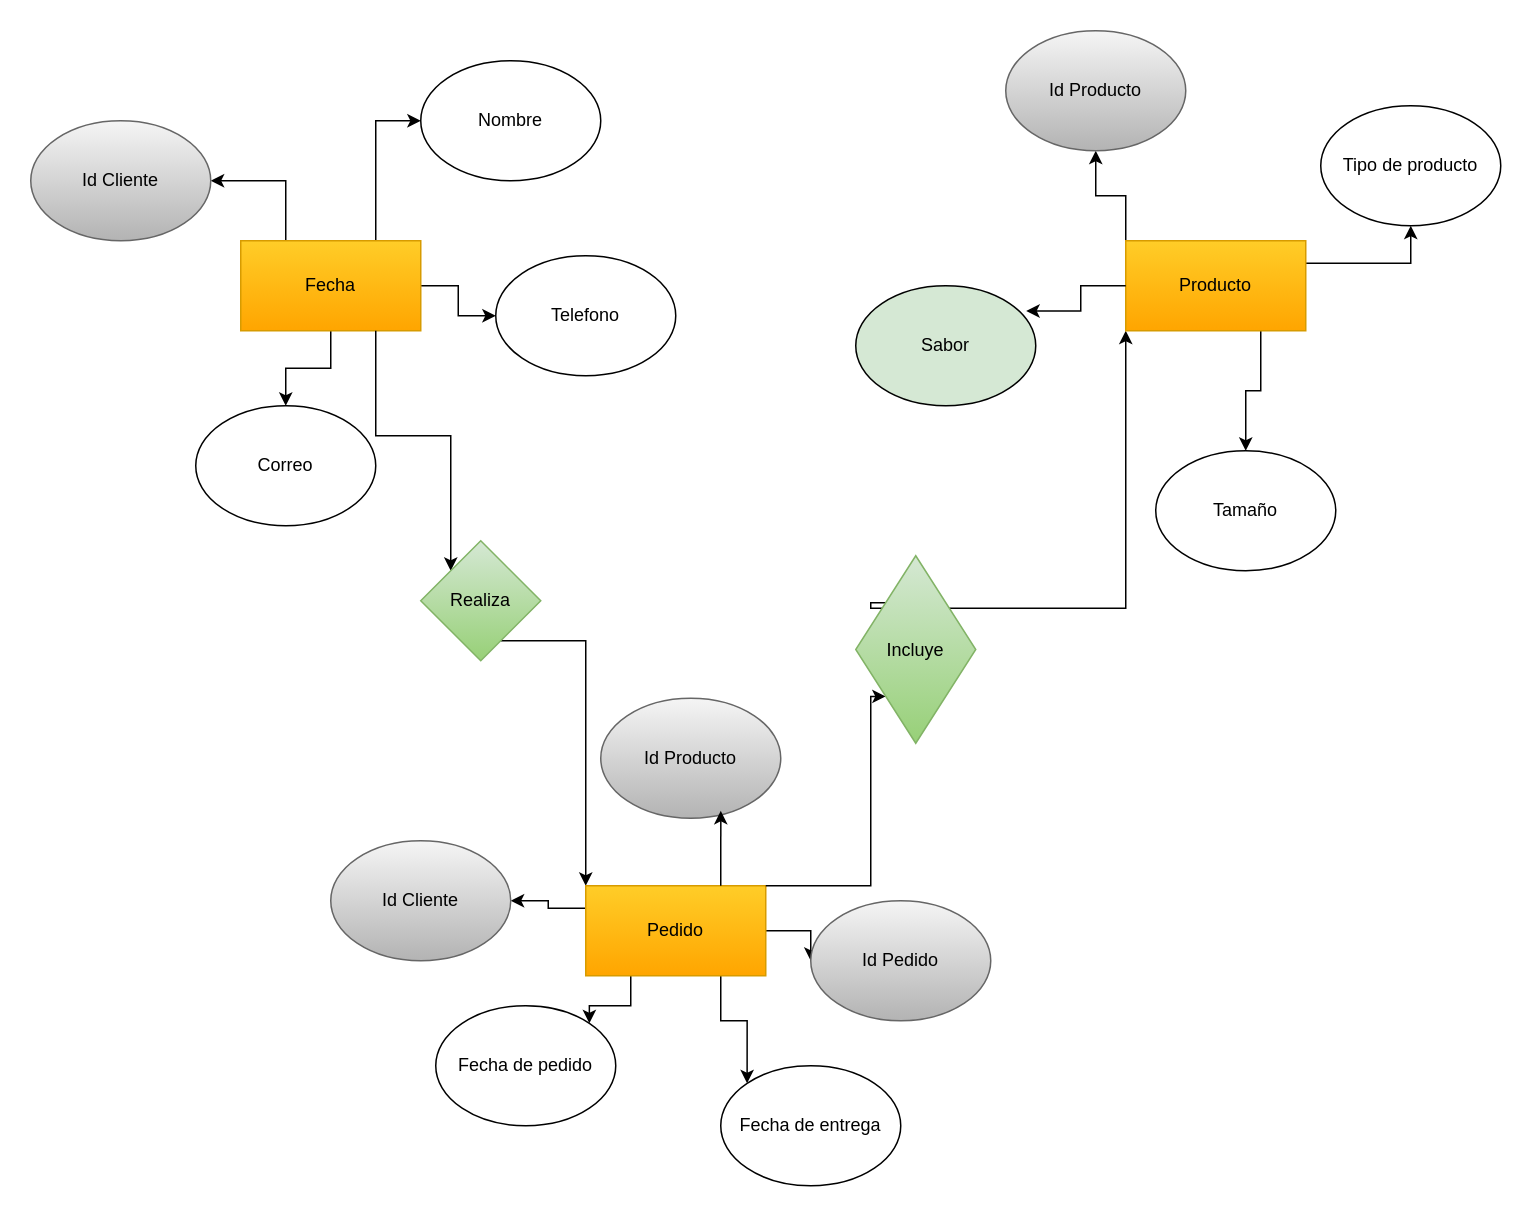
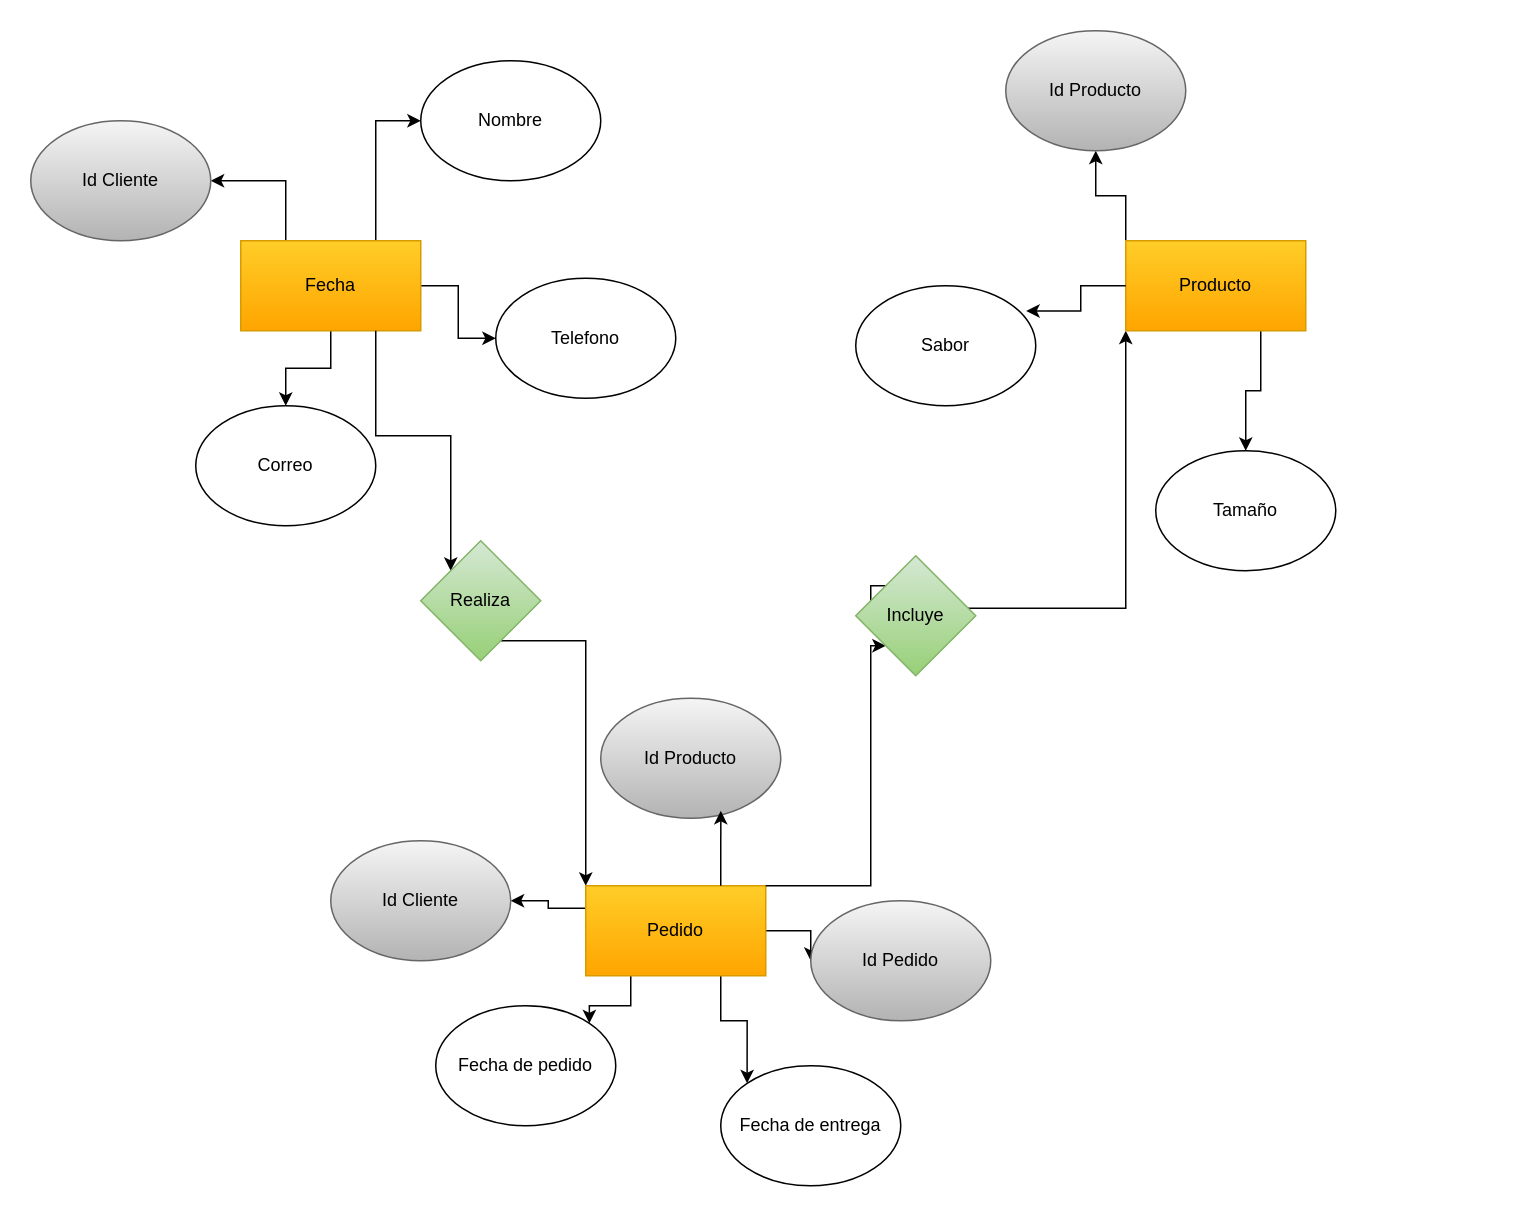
node "Tipo de producto": removed
edge "Producto" -> "Tipo de producto": removed
node "Telefono": moved (586, 316) -> (586, 338)
node "Sabor": fillcolor #d5e8d4 -> #ffffff
node "Incluye": size 120x188 -> 120x120
